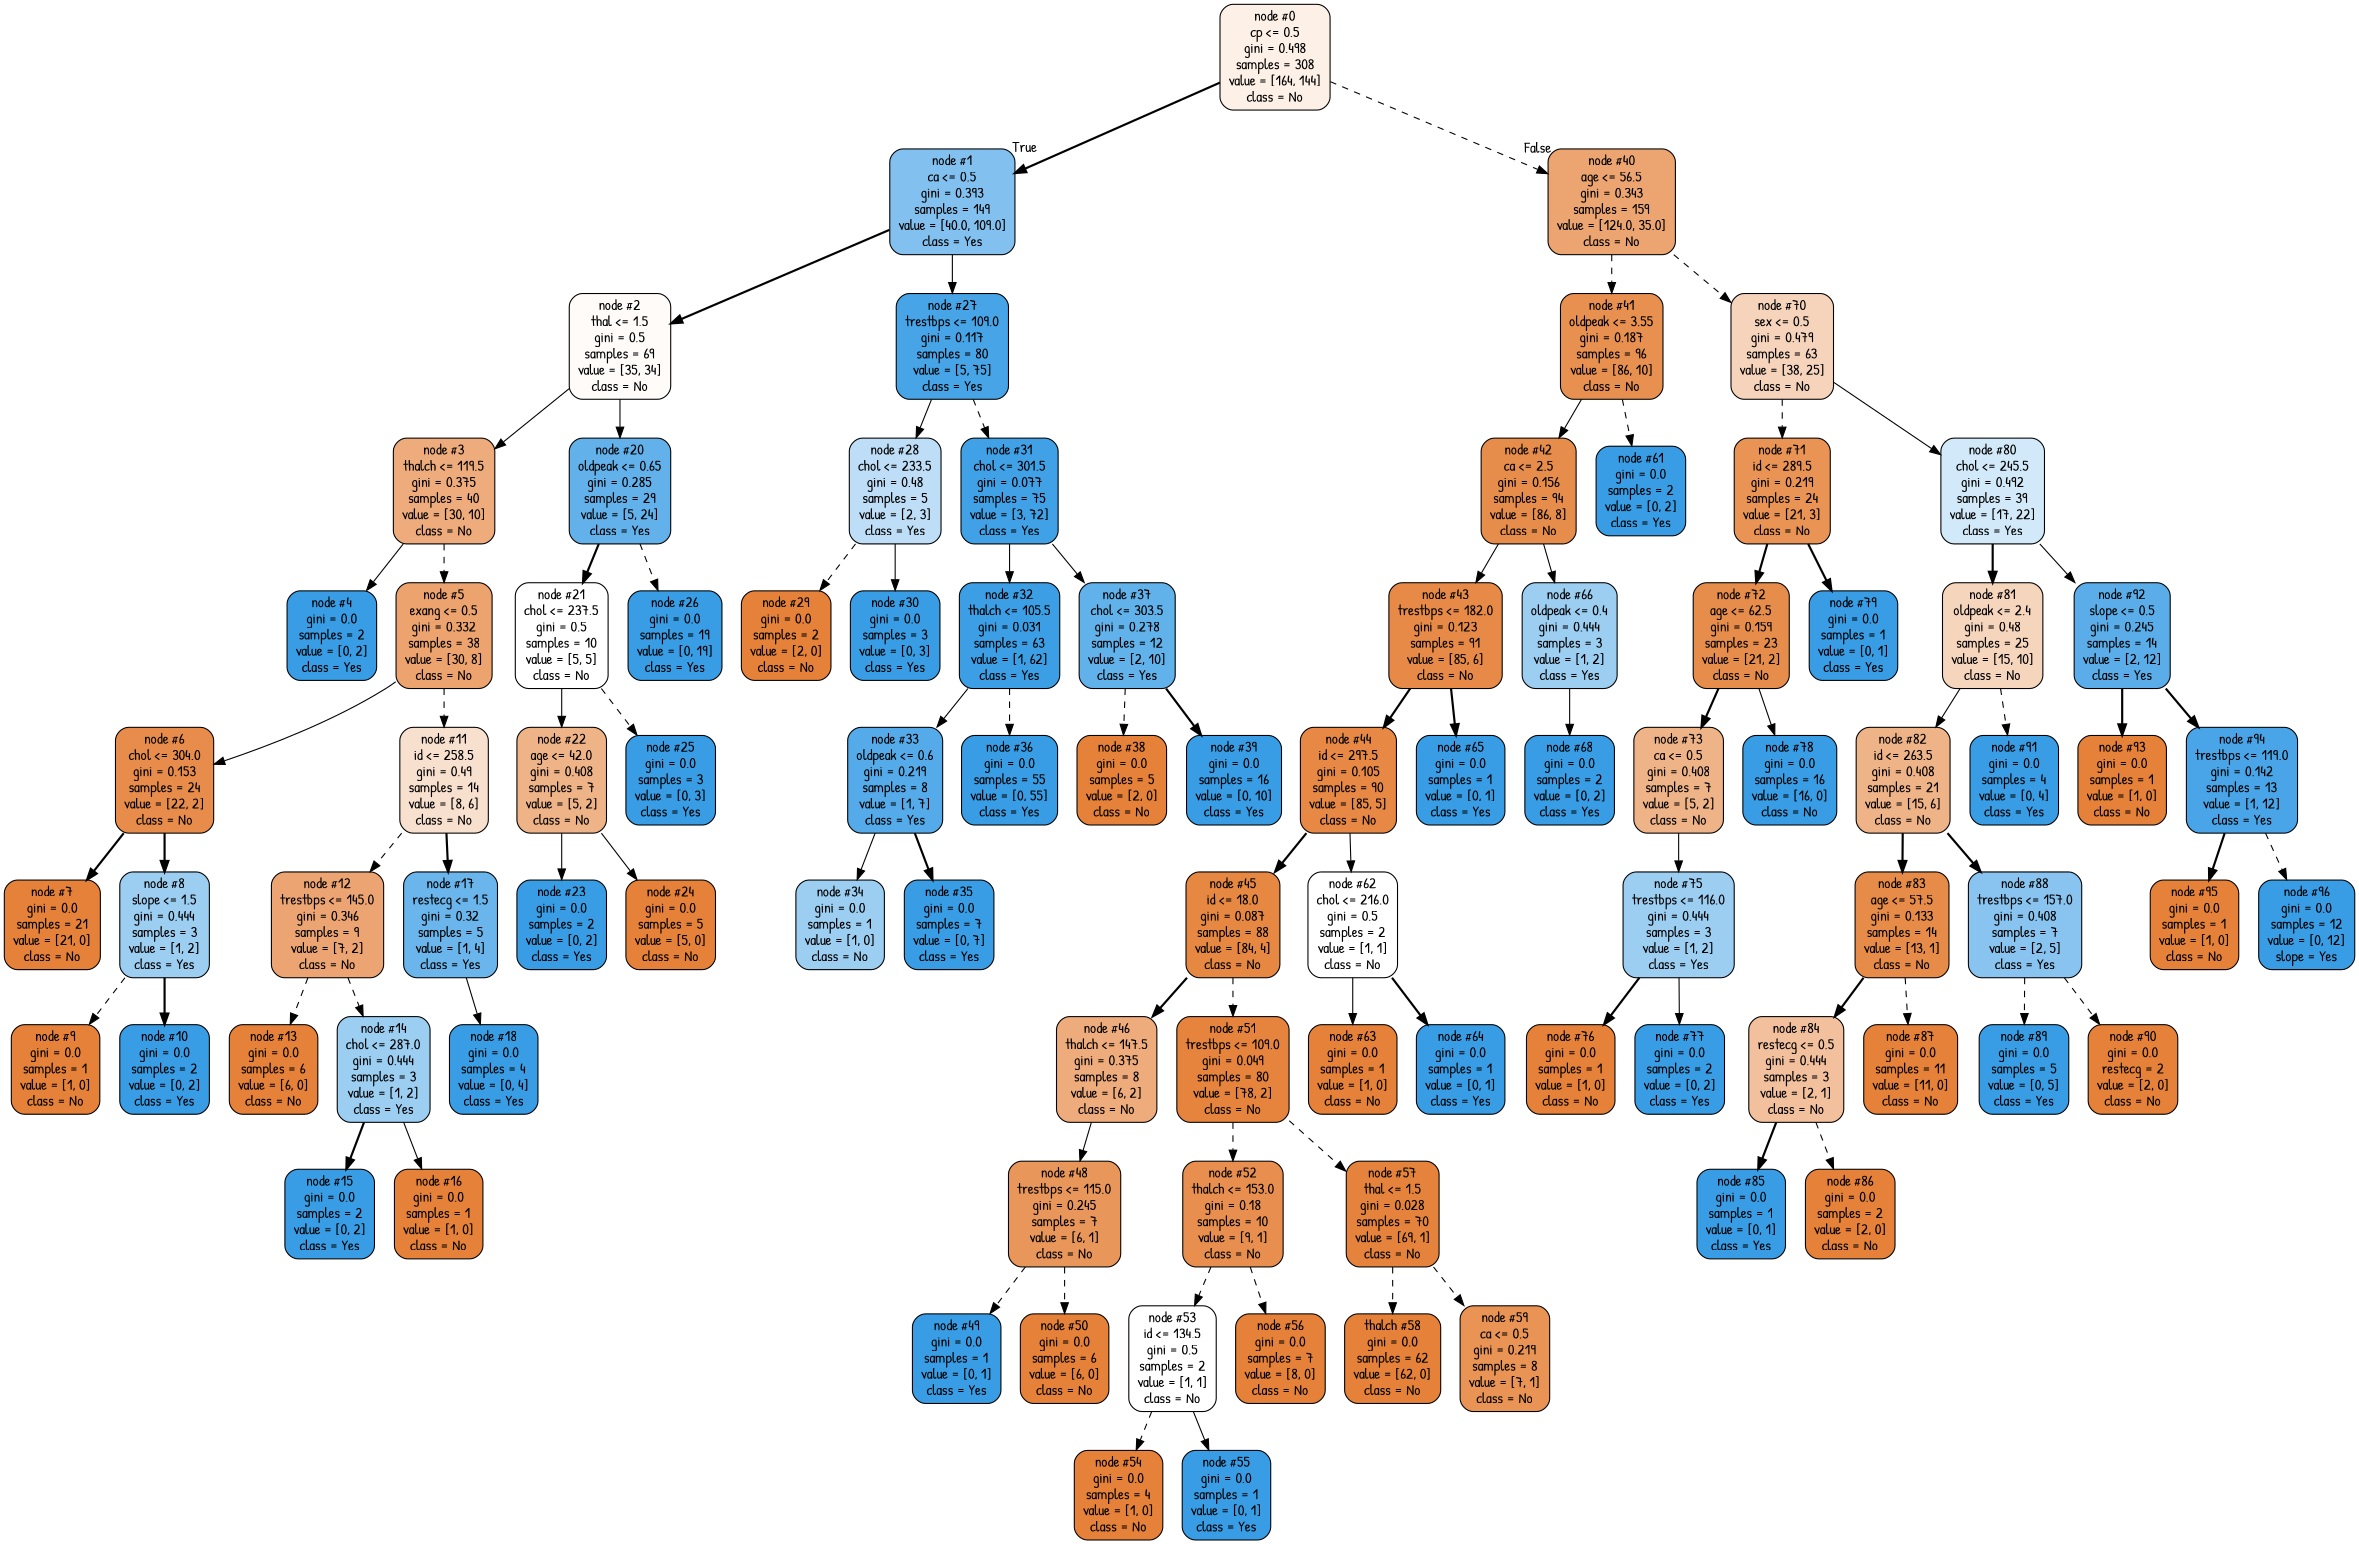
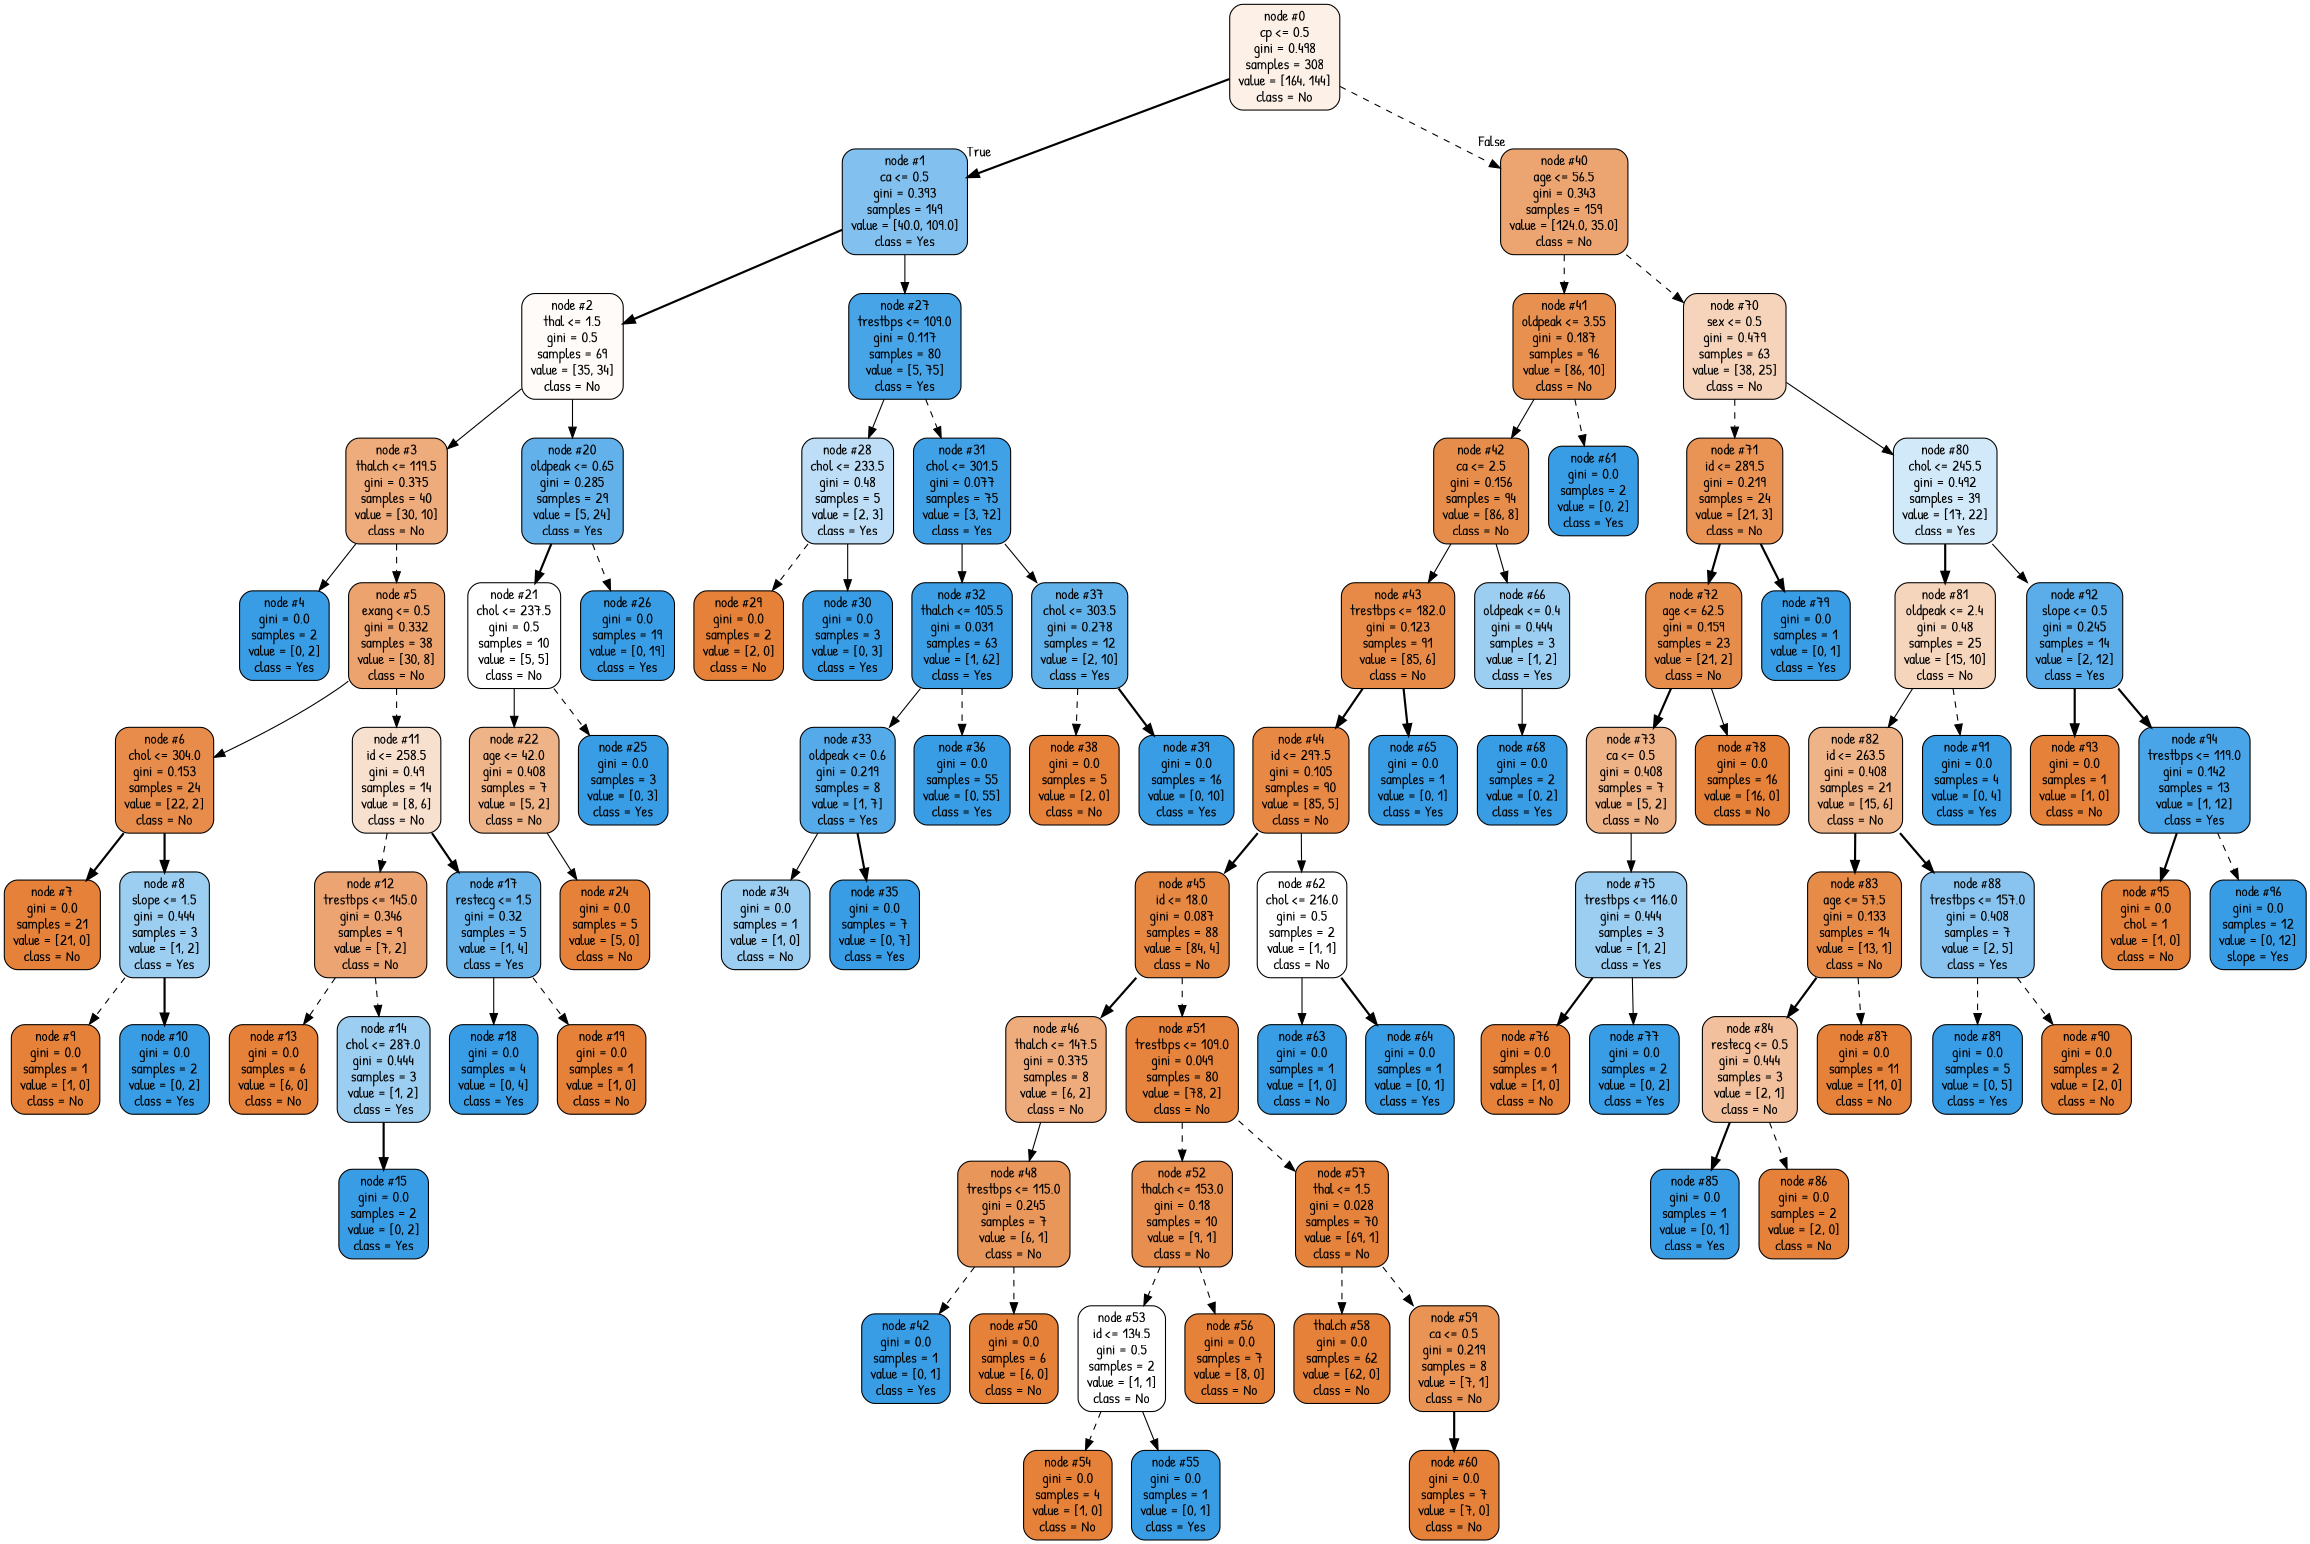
node "node #78 gini = 0.0 samples = 16 value = [16, 0] class = No": fillcolor #399de5 -> #e58139
node "node #23 gini = 0.0 samples = 2 value = [0, 2] class = Yes": removed
node "node #95 gini = 0.0 samples = 1 value = [1, 0] class = No": label "node #95 gini = 0.0 samples = 1 value = [1, 0] class = No" -> "node #95 gini = 0.0 chol = 1 value = [1, 0] class = No"
node "node #19 gini = 0.0 samples = 1 value = [1, 0] class = No": added
node "node #63 gini = 0.0 samples = 1 value = [1, 0] class = No": fillcolor #e58139 -> #399de5
node "node #90 gini = 0.0 restecg = 2 value = [2, 0] class = No": label "node #90 gini = 0.0 restecg = 2 value = [2, 0] class = No" -> "node #90 gini = 0.0 samples = 2 value = [2, 0] class = No"
node "node #16 gini = 0.0 samples = 1 value = [1, 0] class = No": removed
node "node #49 gini = 0.0 samples = 1 value = [0, 1] class = Yes": label "node #49 gini = 0.0 samples = 1 value = [0, 1] class = Yes" -> "node #42 gini = 0.0 samples = 1 value = [0, 1] class = Yes"
node "node #60 gini = 0.0 samples = 7 value = [7, 0] class = No": added
